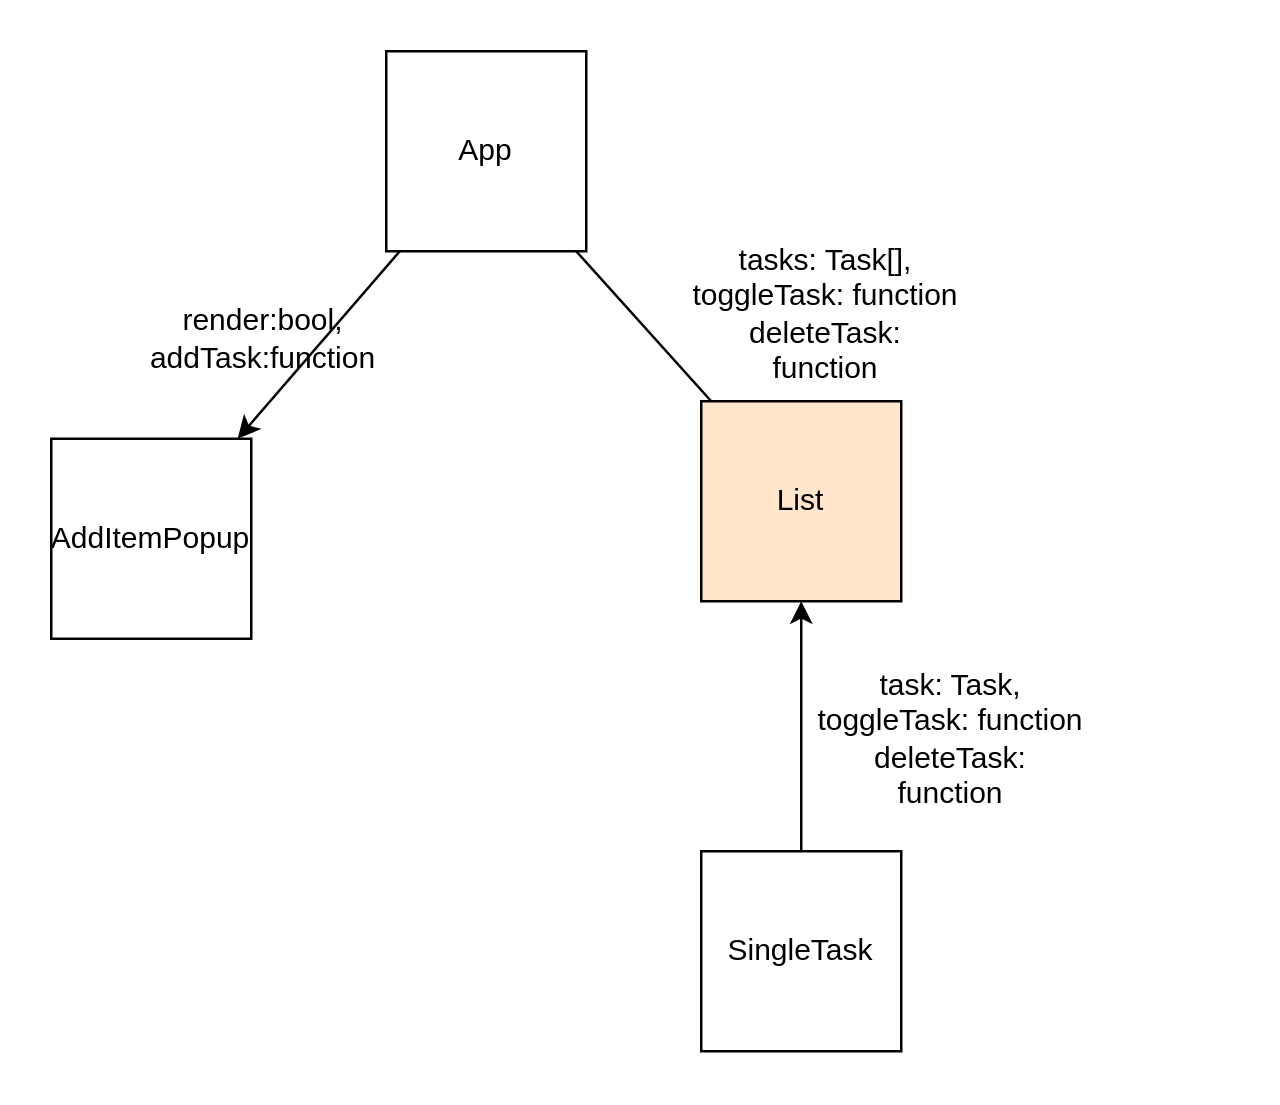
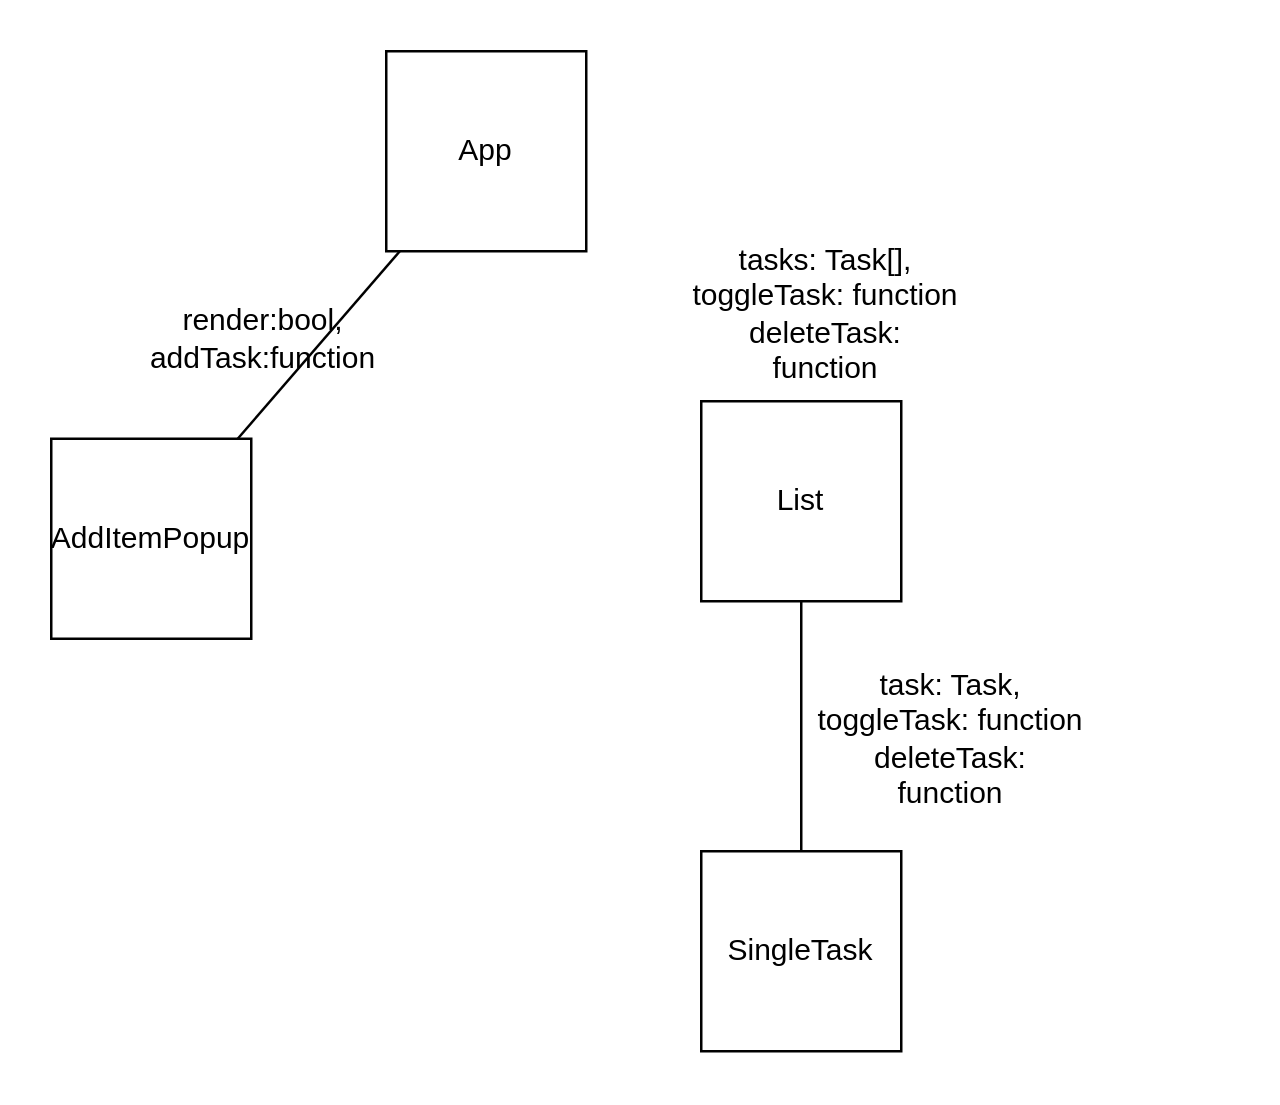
edge "App" -- "List": removed
edge "App" -> "AddItemPopup": arrowhead classic -> none
node "List": fillcolor #ffe6cc -> #ffffff
edge "SingleTask" -> "List": arrowhead classic -> none
